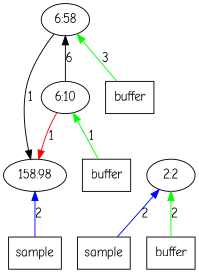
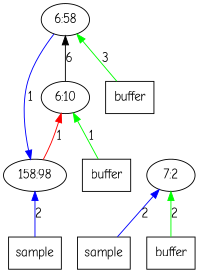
edge "6:58" -> "158:98": color black -> blue
edge "6:10" -> "158:98": reversed
node "2:2": label "2:2" -> "7:2"
